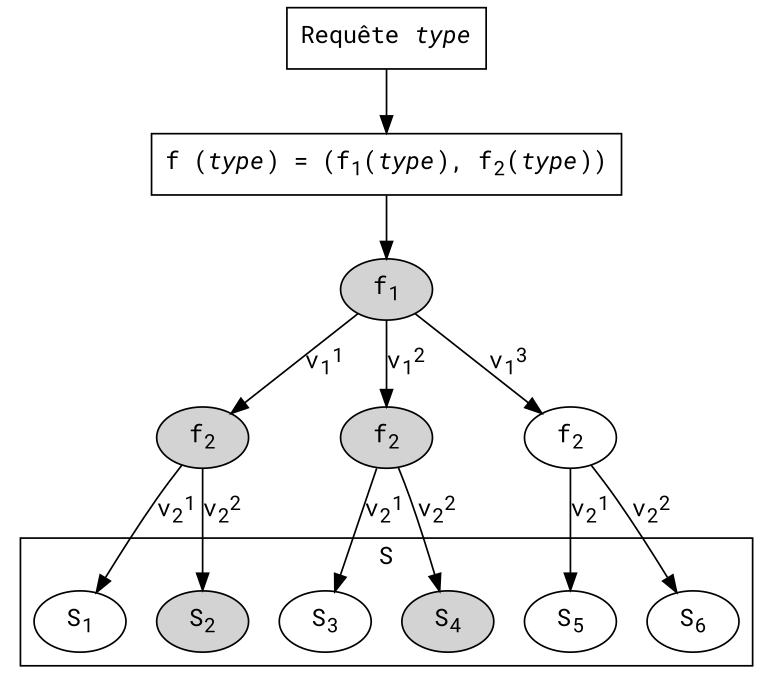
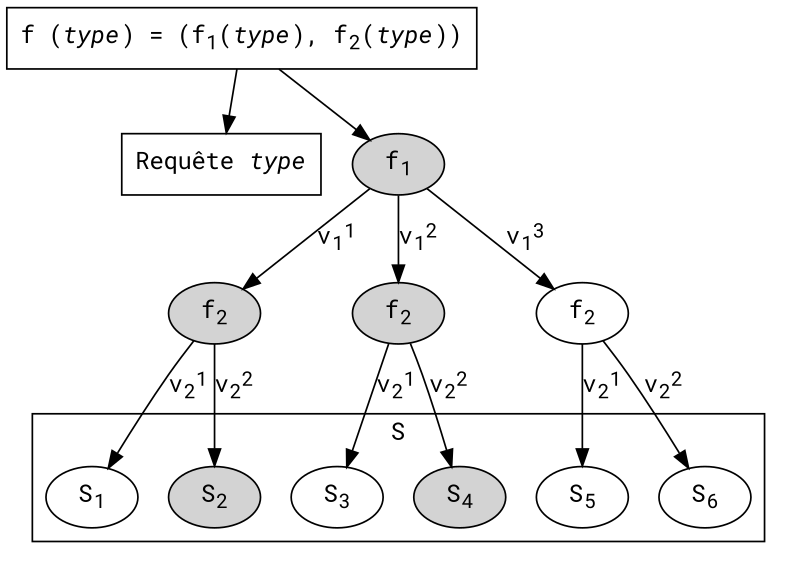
edge "Requête" -> "f (": reversed
